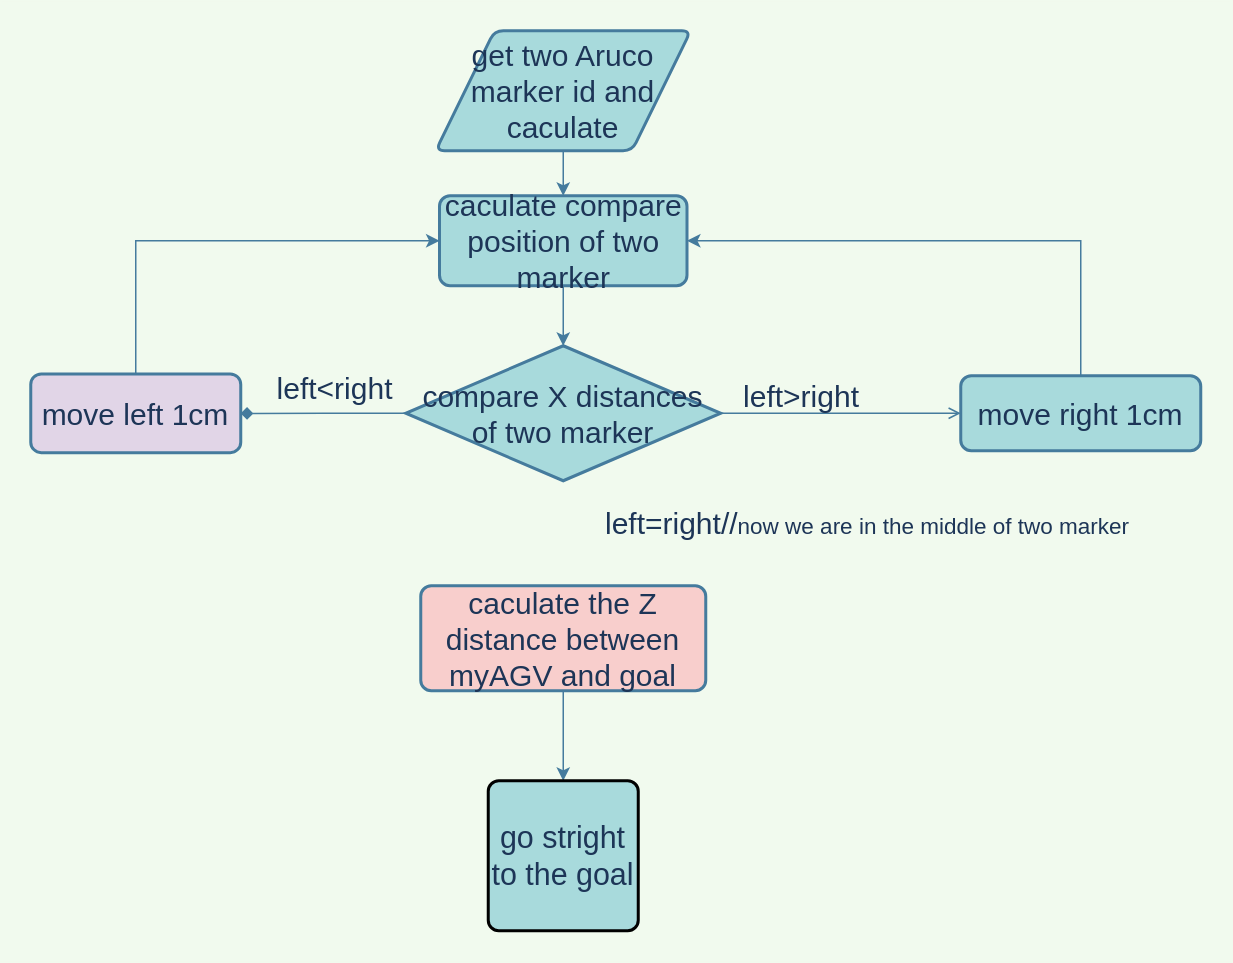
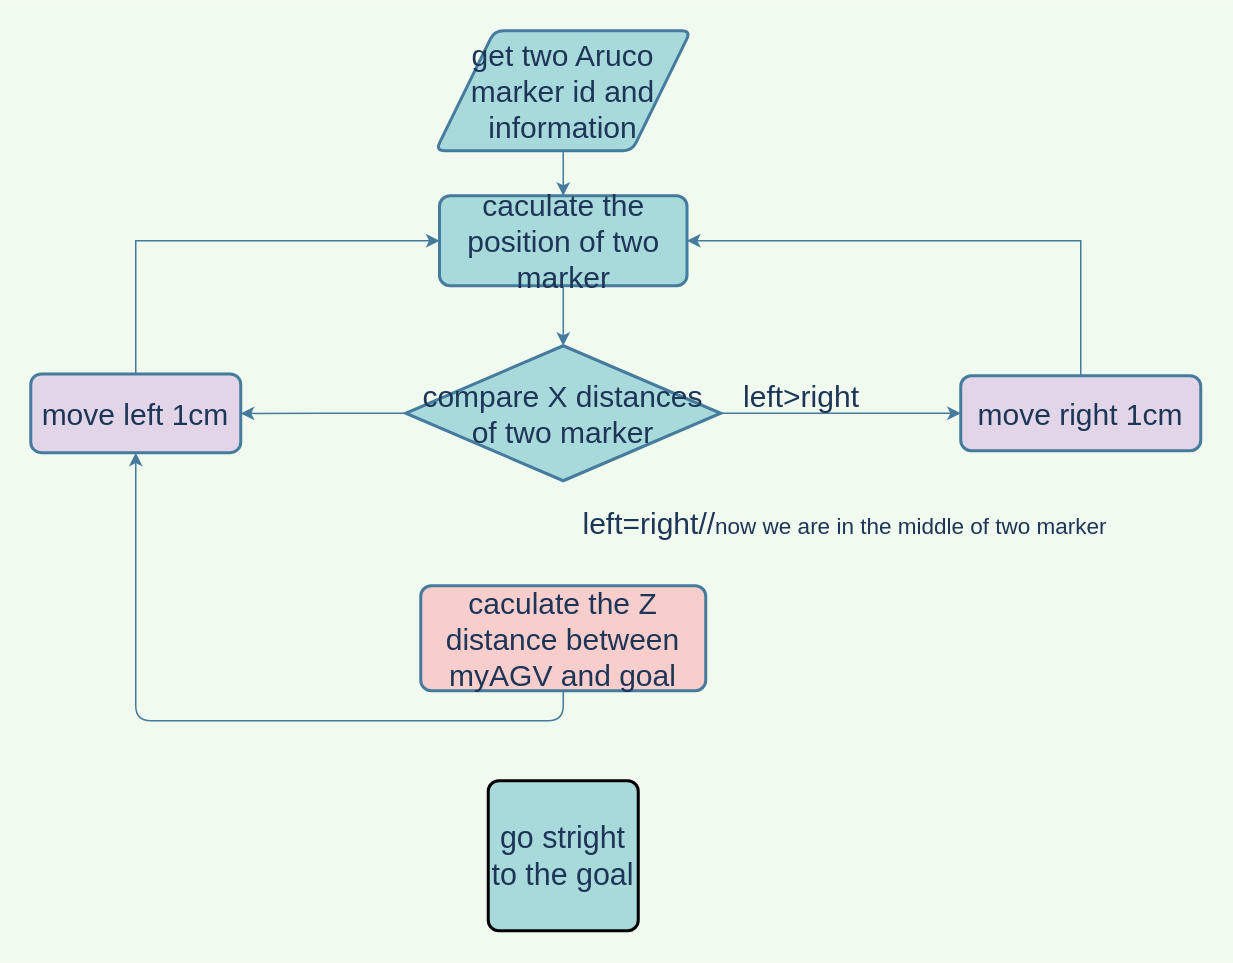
node "get two Aruco marker id and caculate": label "get two Aruco marker id and caculate" -> "get two Aruco marker id and information"
node "caculate compare position of two marker": label "caculate compare position of two marker" -> "caculate the position of two marker"
node "left<right": removed
edge "compare X distances of two marker" -> "move left 1cm": arrowhead diamond -> classic
edge "compare X distances of two marker" -> "move right 1cm": arrowhead open -> classic
node "move right 1cm": fillcolor #a8dadc -> #e1d5e7
node "left=right//now we are in the middle of two marker": moved (868, 522) -> (845, 522)
edge "caculate the Z distance between myAGV and goal" -> "go stright to the goal": now "caculate the Z distance between myAGV and goal" -> "move left 1cm"
